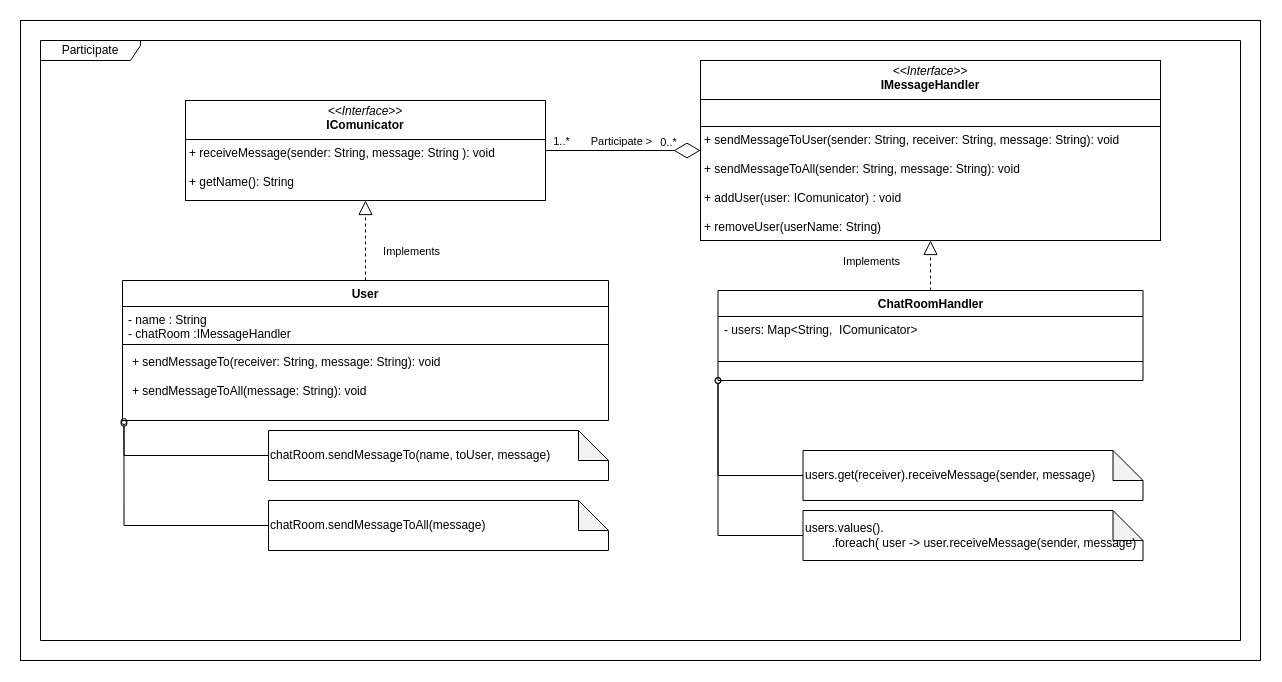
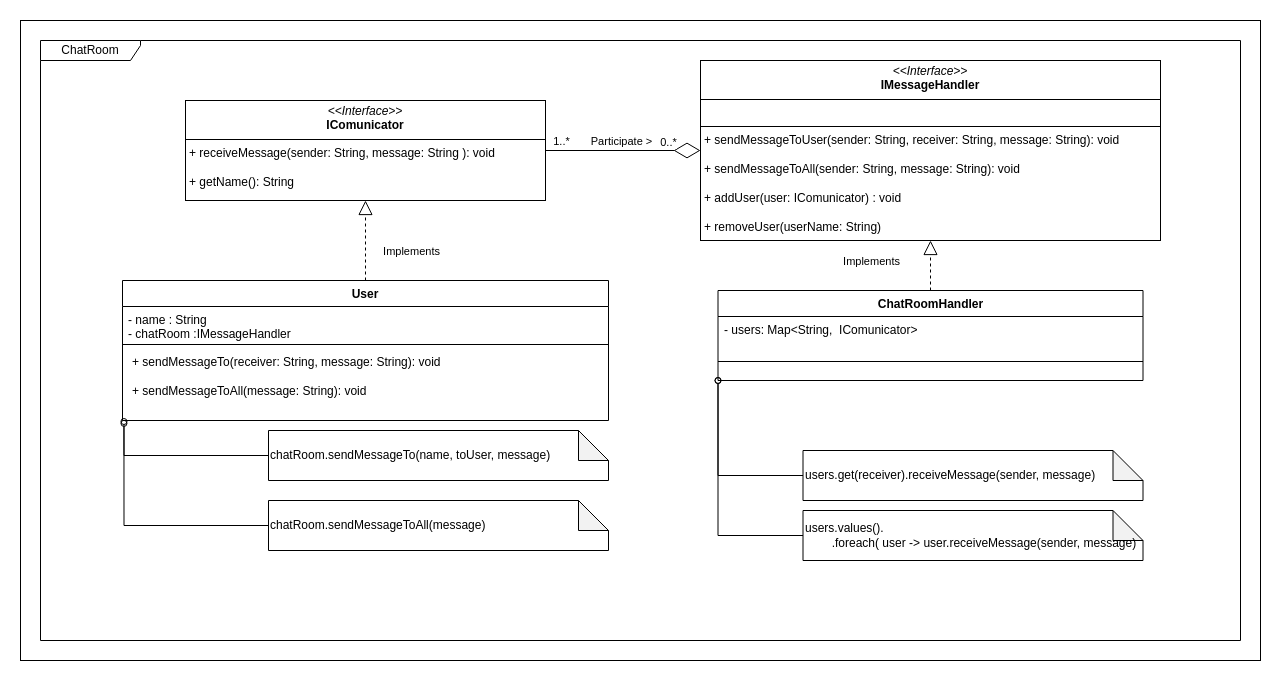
node "Participate": label "Participate" -> "ChatRoom"
